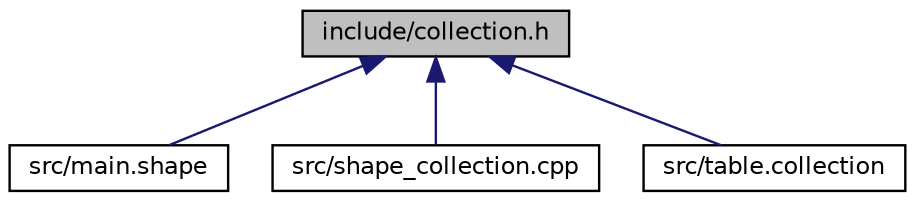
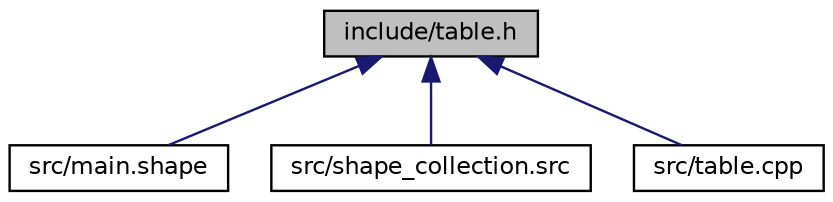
node "include/collection.h": label "include/collection.h" -> "include/table.h"
node "src/shape_collection.cpp": label "src/shape_collection.cpp" -> "src/shape_collection.src"
node "src/table.collection": label "src/table.collection" -> "src/table.cpp"
